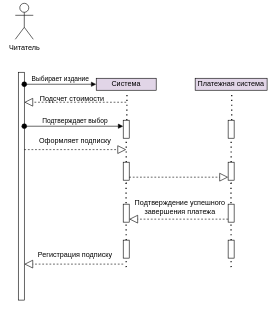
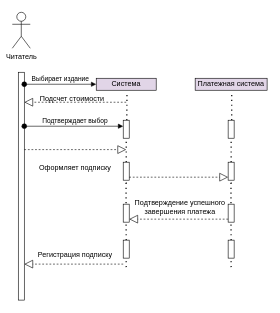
node "Читатель": moved (24, 21) -> (21, 30)
node "Оформляет подписку": moved (75, 141) -> (75, 168)
